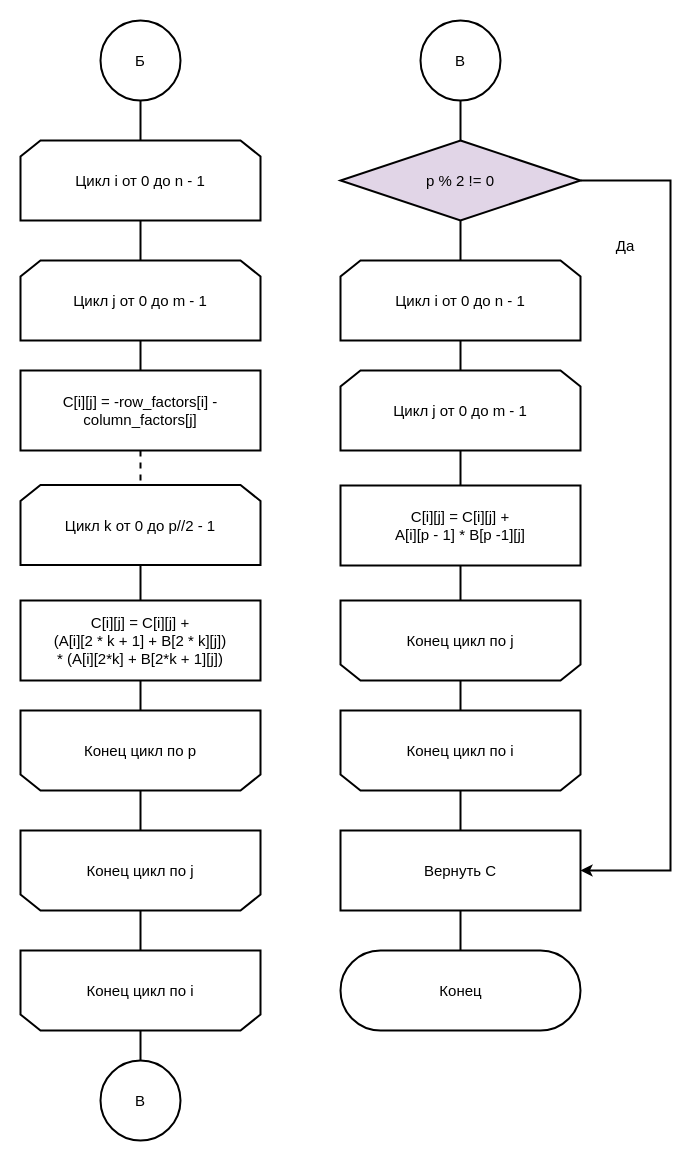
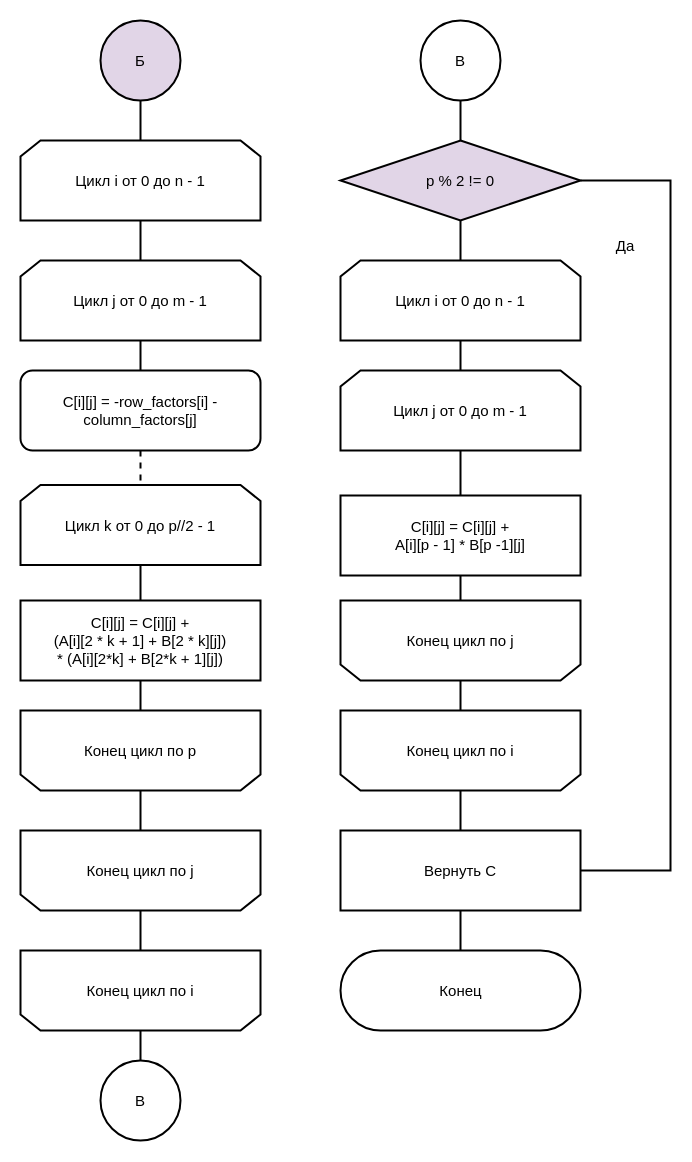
node "Б": fillcolor #ffffff -> #e1d5e7
node "C[i][j] = -row_factors[i] - column_factors[j]": shape rectangle -> rounded rectangle
node "C[i][j] = C[i][j] + A[i][p - 1] * B[p -1][j]": moved (461, 526) -> (461, 536)
edge "p % 2 != 0" -> "Вернуть С": arrowhead classic -> none
